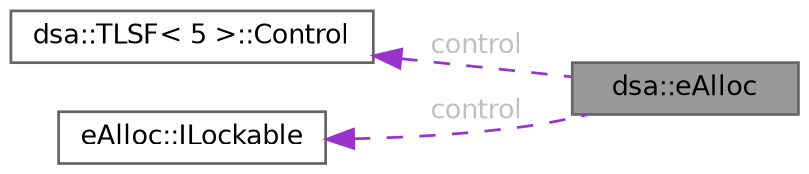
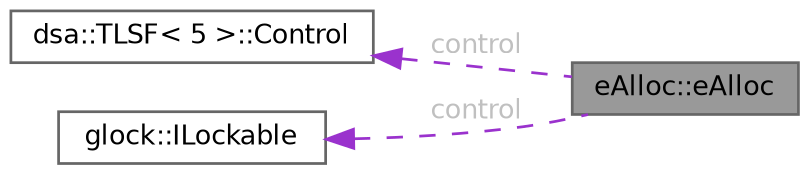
node "dsa::eAlloc": label "dsa::eAlloc" -> "eAlloc::eAlloc"
node "eAlloc::ILockable": label "eAlloc::ILockable" -> "glock::ILockable"
